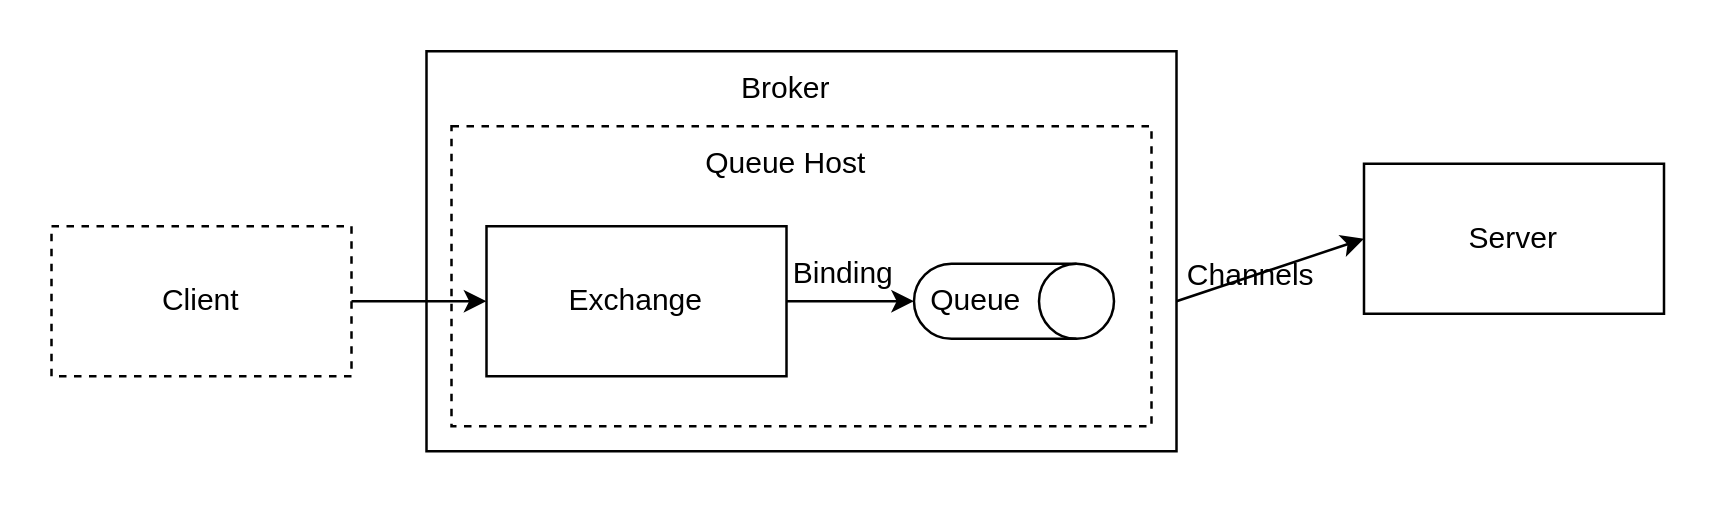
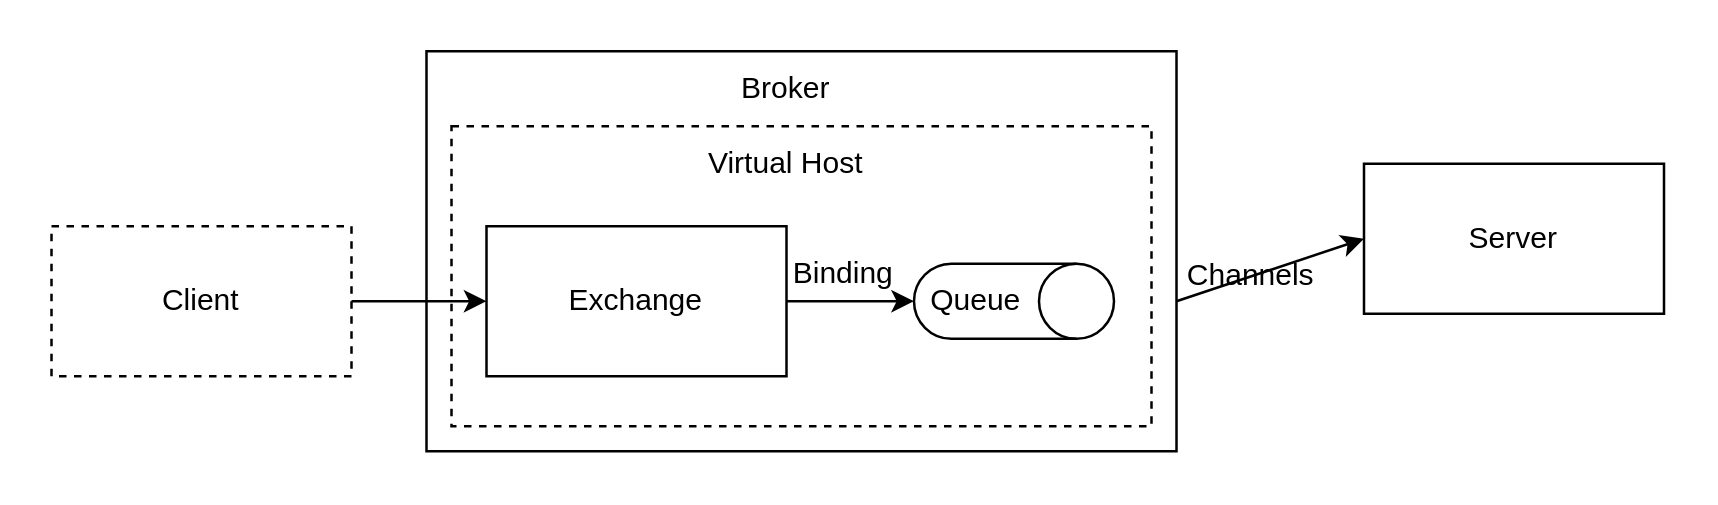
node "Queue Host": label "Queue Host" -> "Virtual Host"
